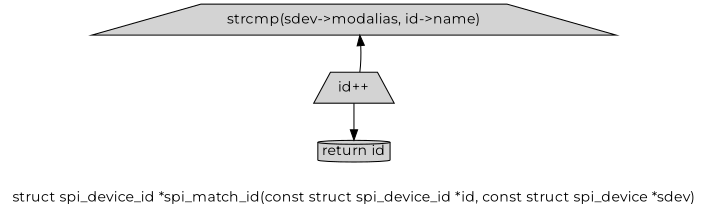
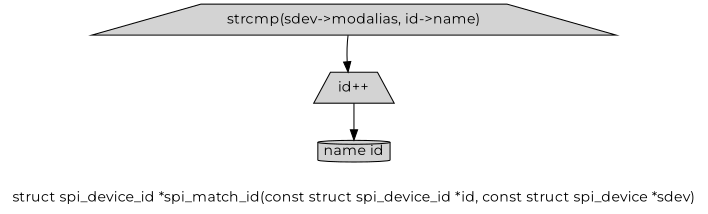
edge "id++" -> "strcmp(sdev->modalias, id->name)": reversed
node "return id": label "return id" -> "name id"
